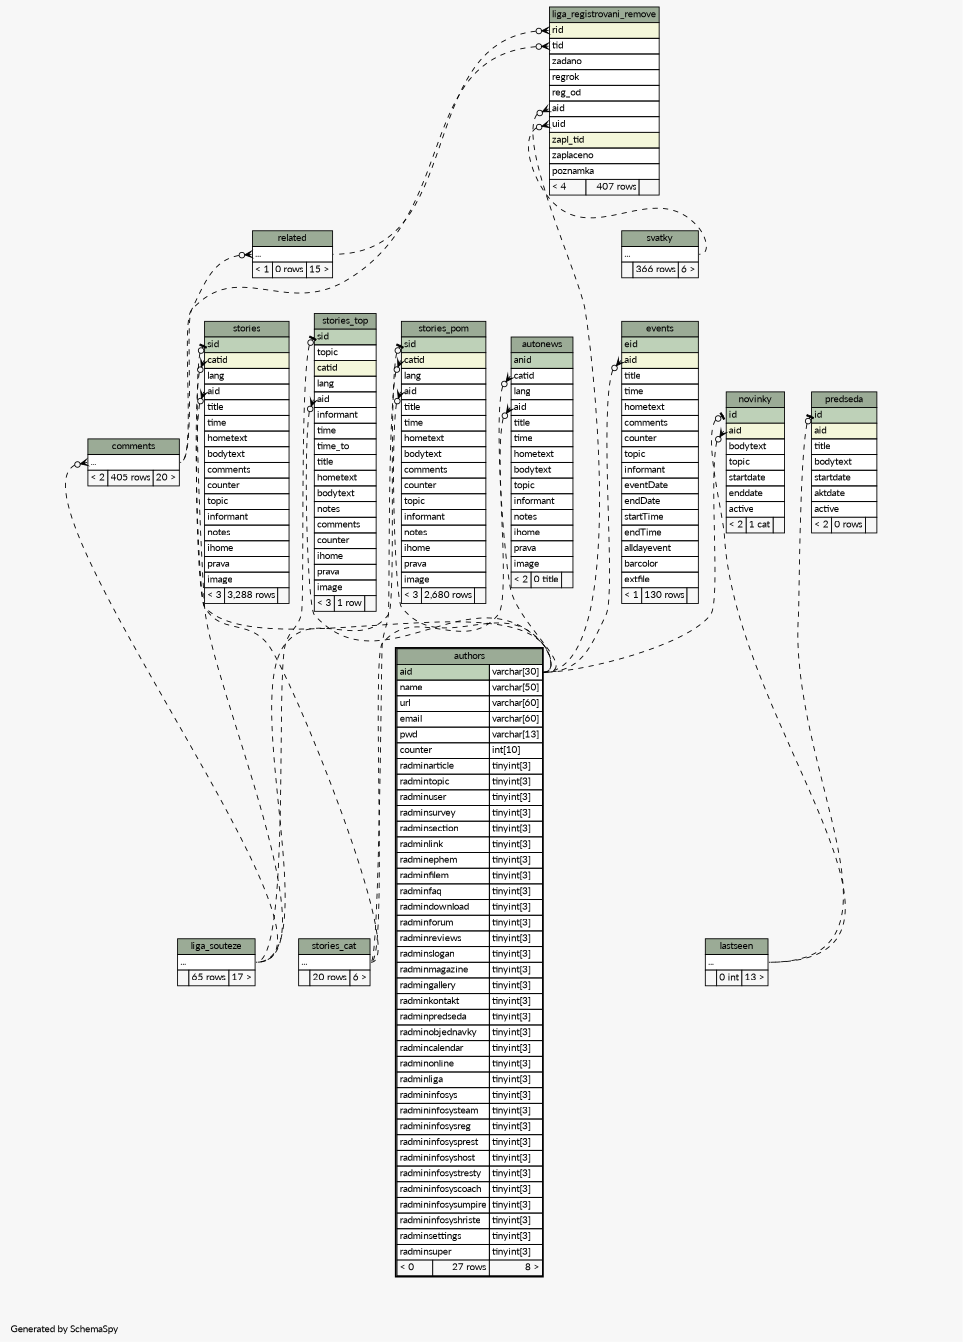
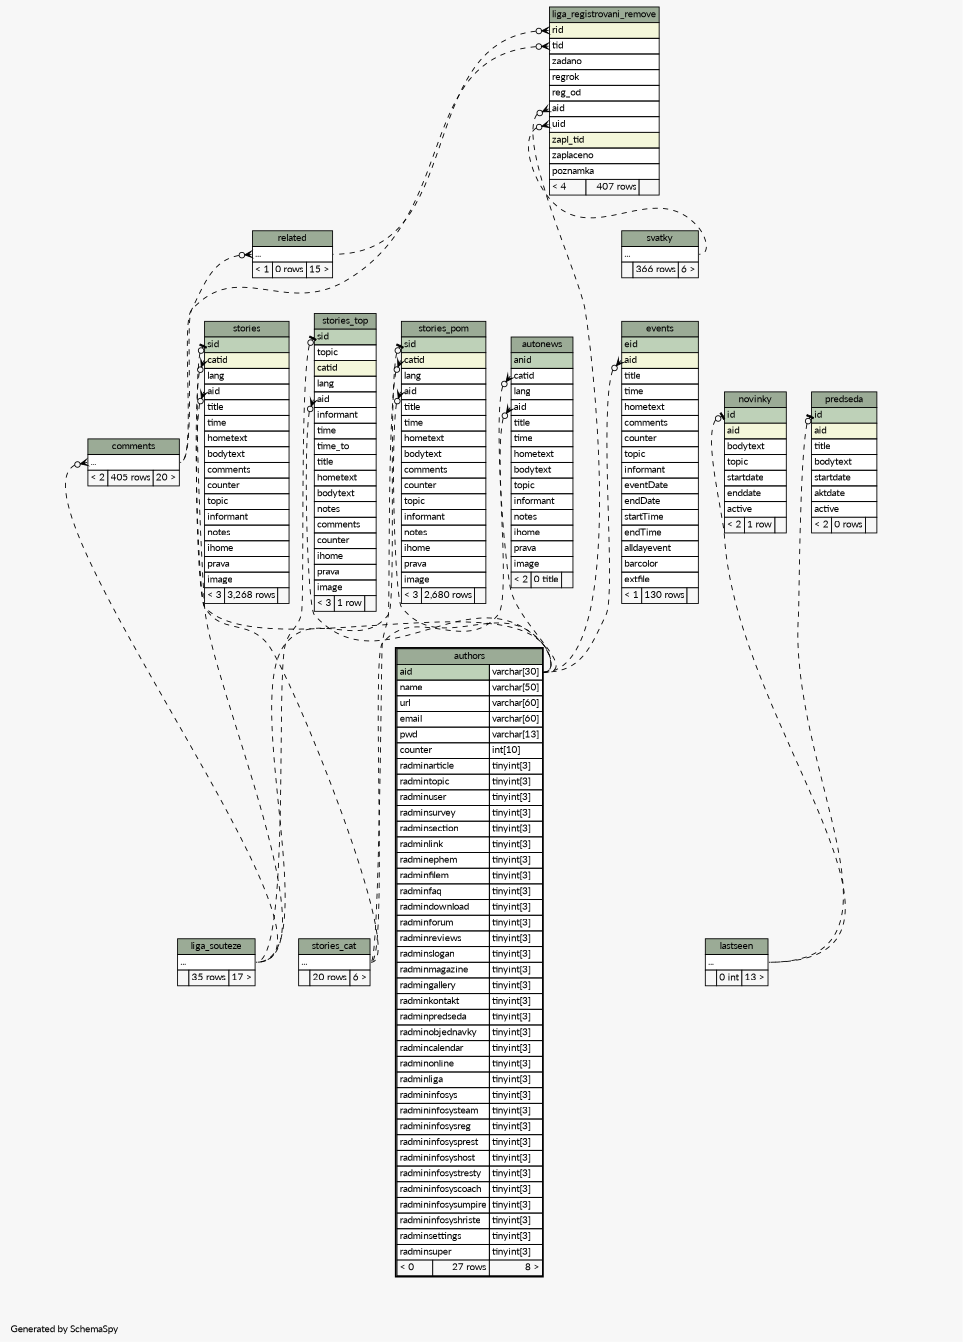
node "novinky": text "1 cat" -> "1 row"
node "stories": text "3,288 rows" -> "3,268 rows"
edge "authors" -> "novinky": removed
node "liga_souteze": text "65 rows" -> "35 rows"
